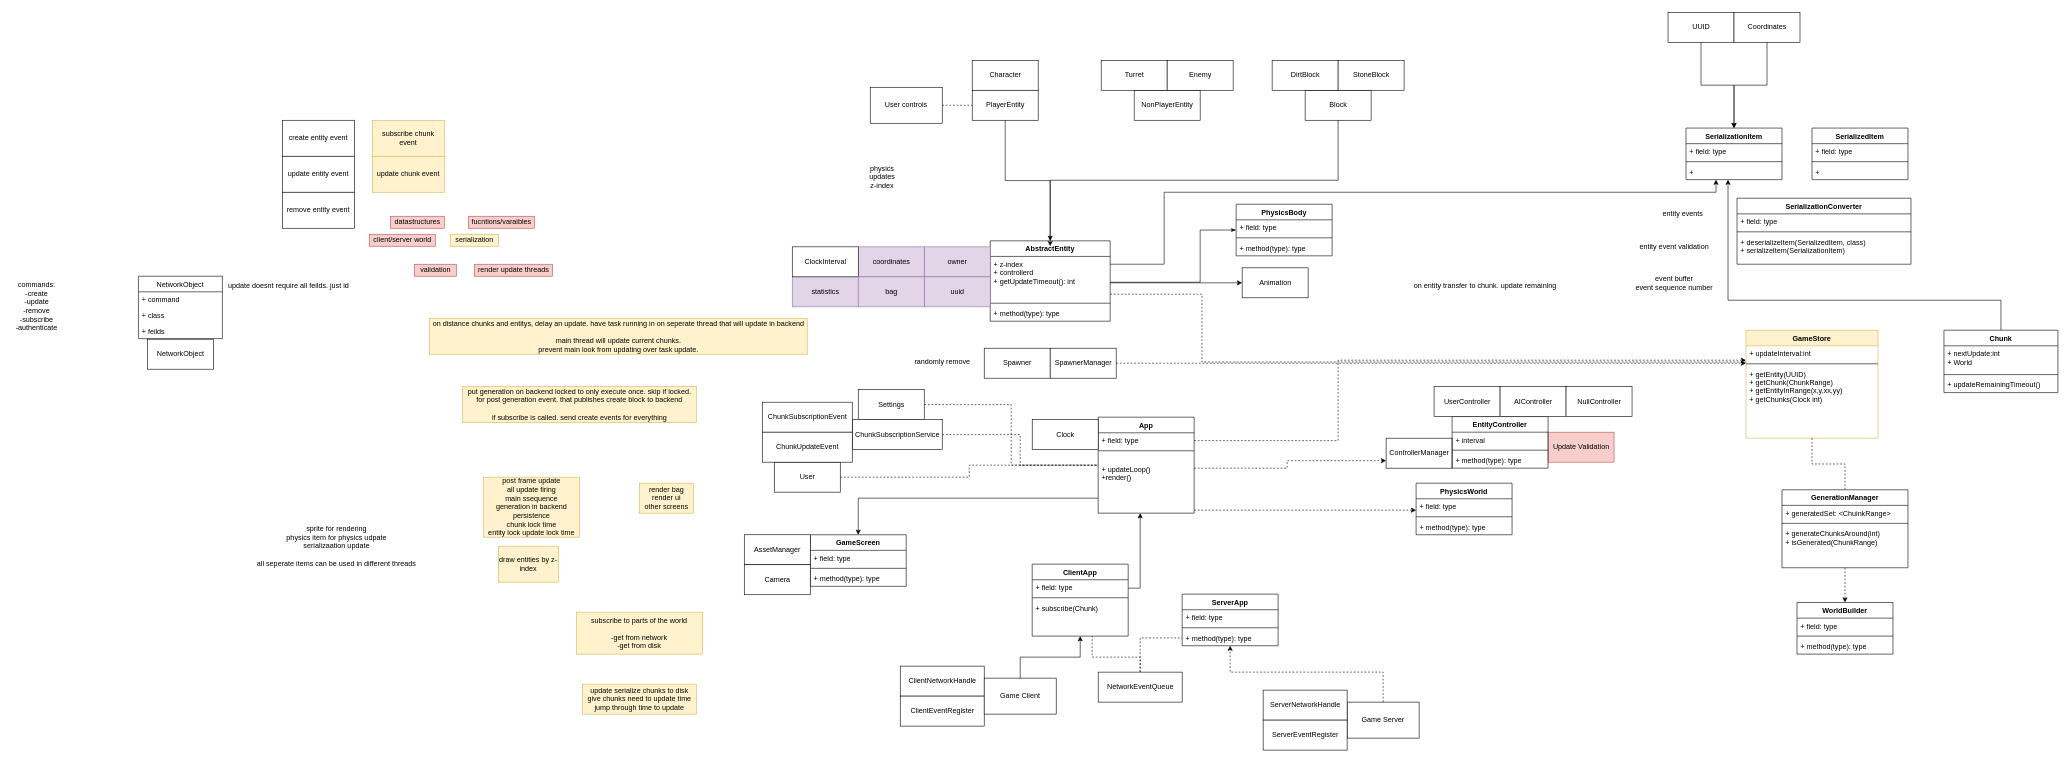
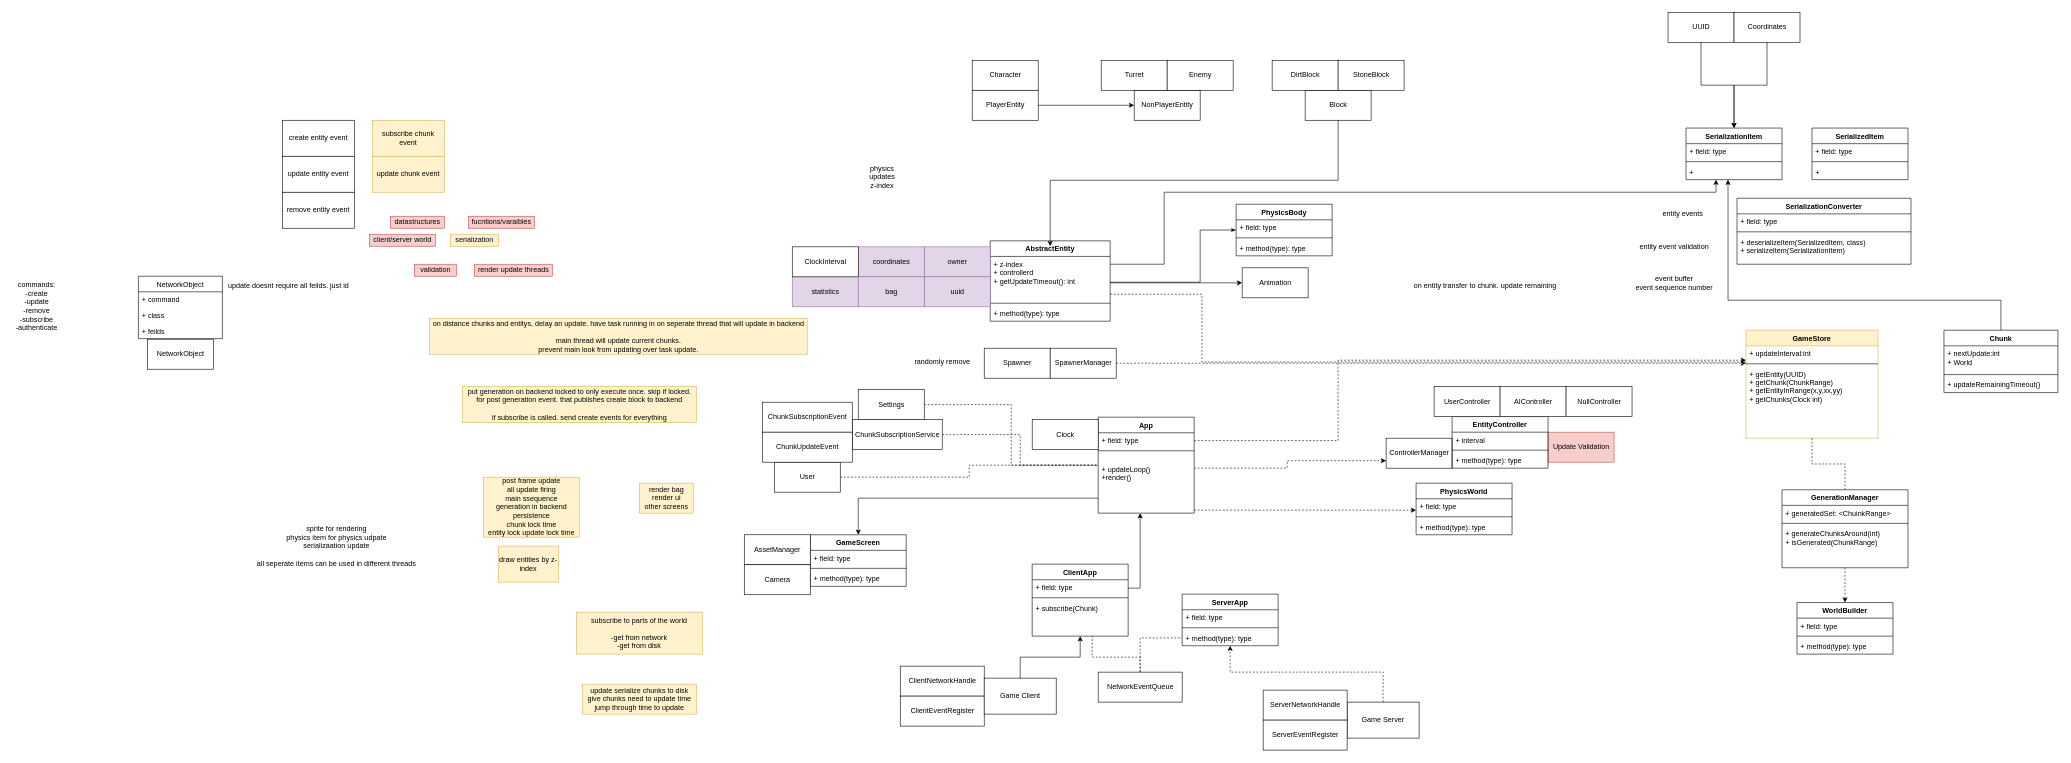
node "User controls": removed
edge "User controls" -- "PlayerEntity": removed
edge "PlayerEntity" -> "AbstractEntity": now "PlayerEntity" -> "NonPlayerEntity"
